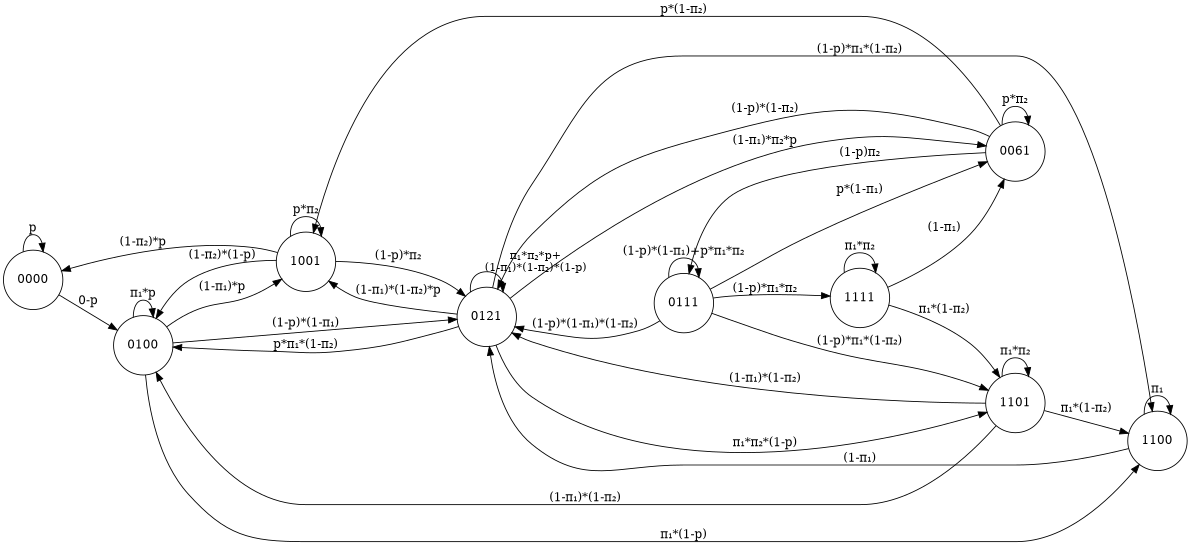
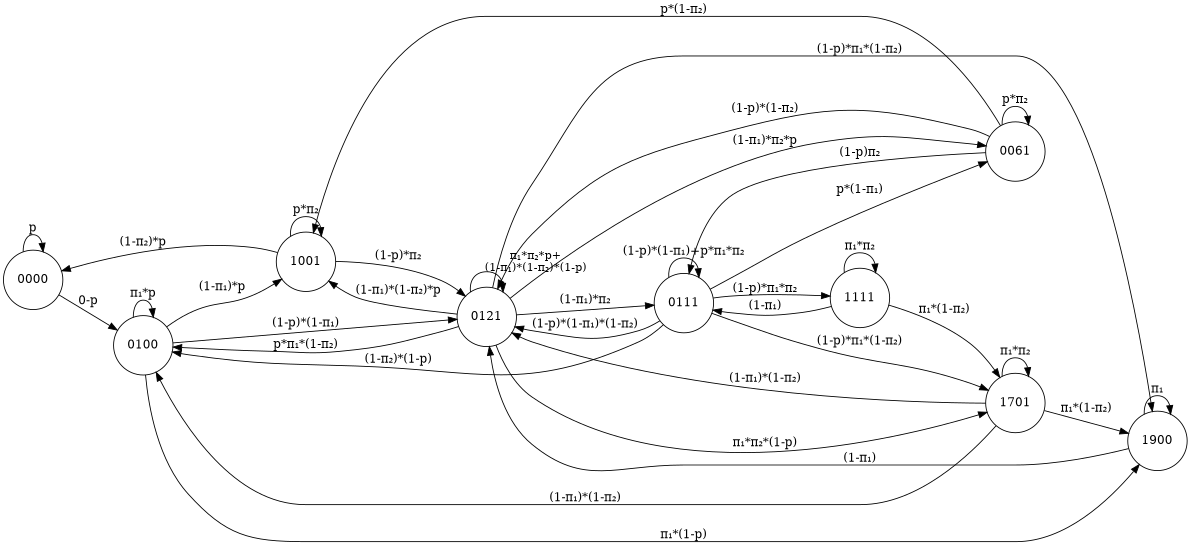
edge "1111" -> "0061": now "1111" -> "0111"
edge "1001" -> "0100": now "0111" -> "0100"
edge "0121" -> "0111": added, label "(1-π₁)*π₂"
node "1101": label "1101" -> "1701"
node "1100": label "1100" -> "1900"
